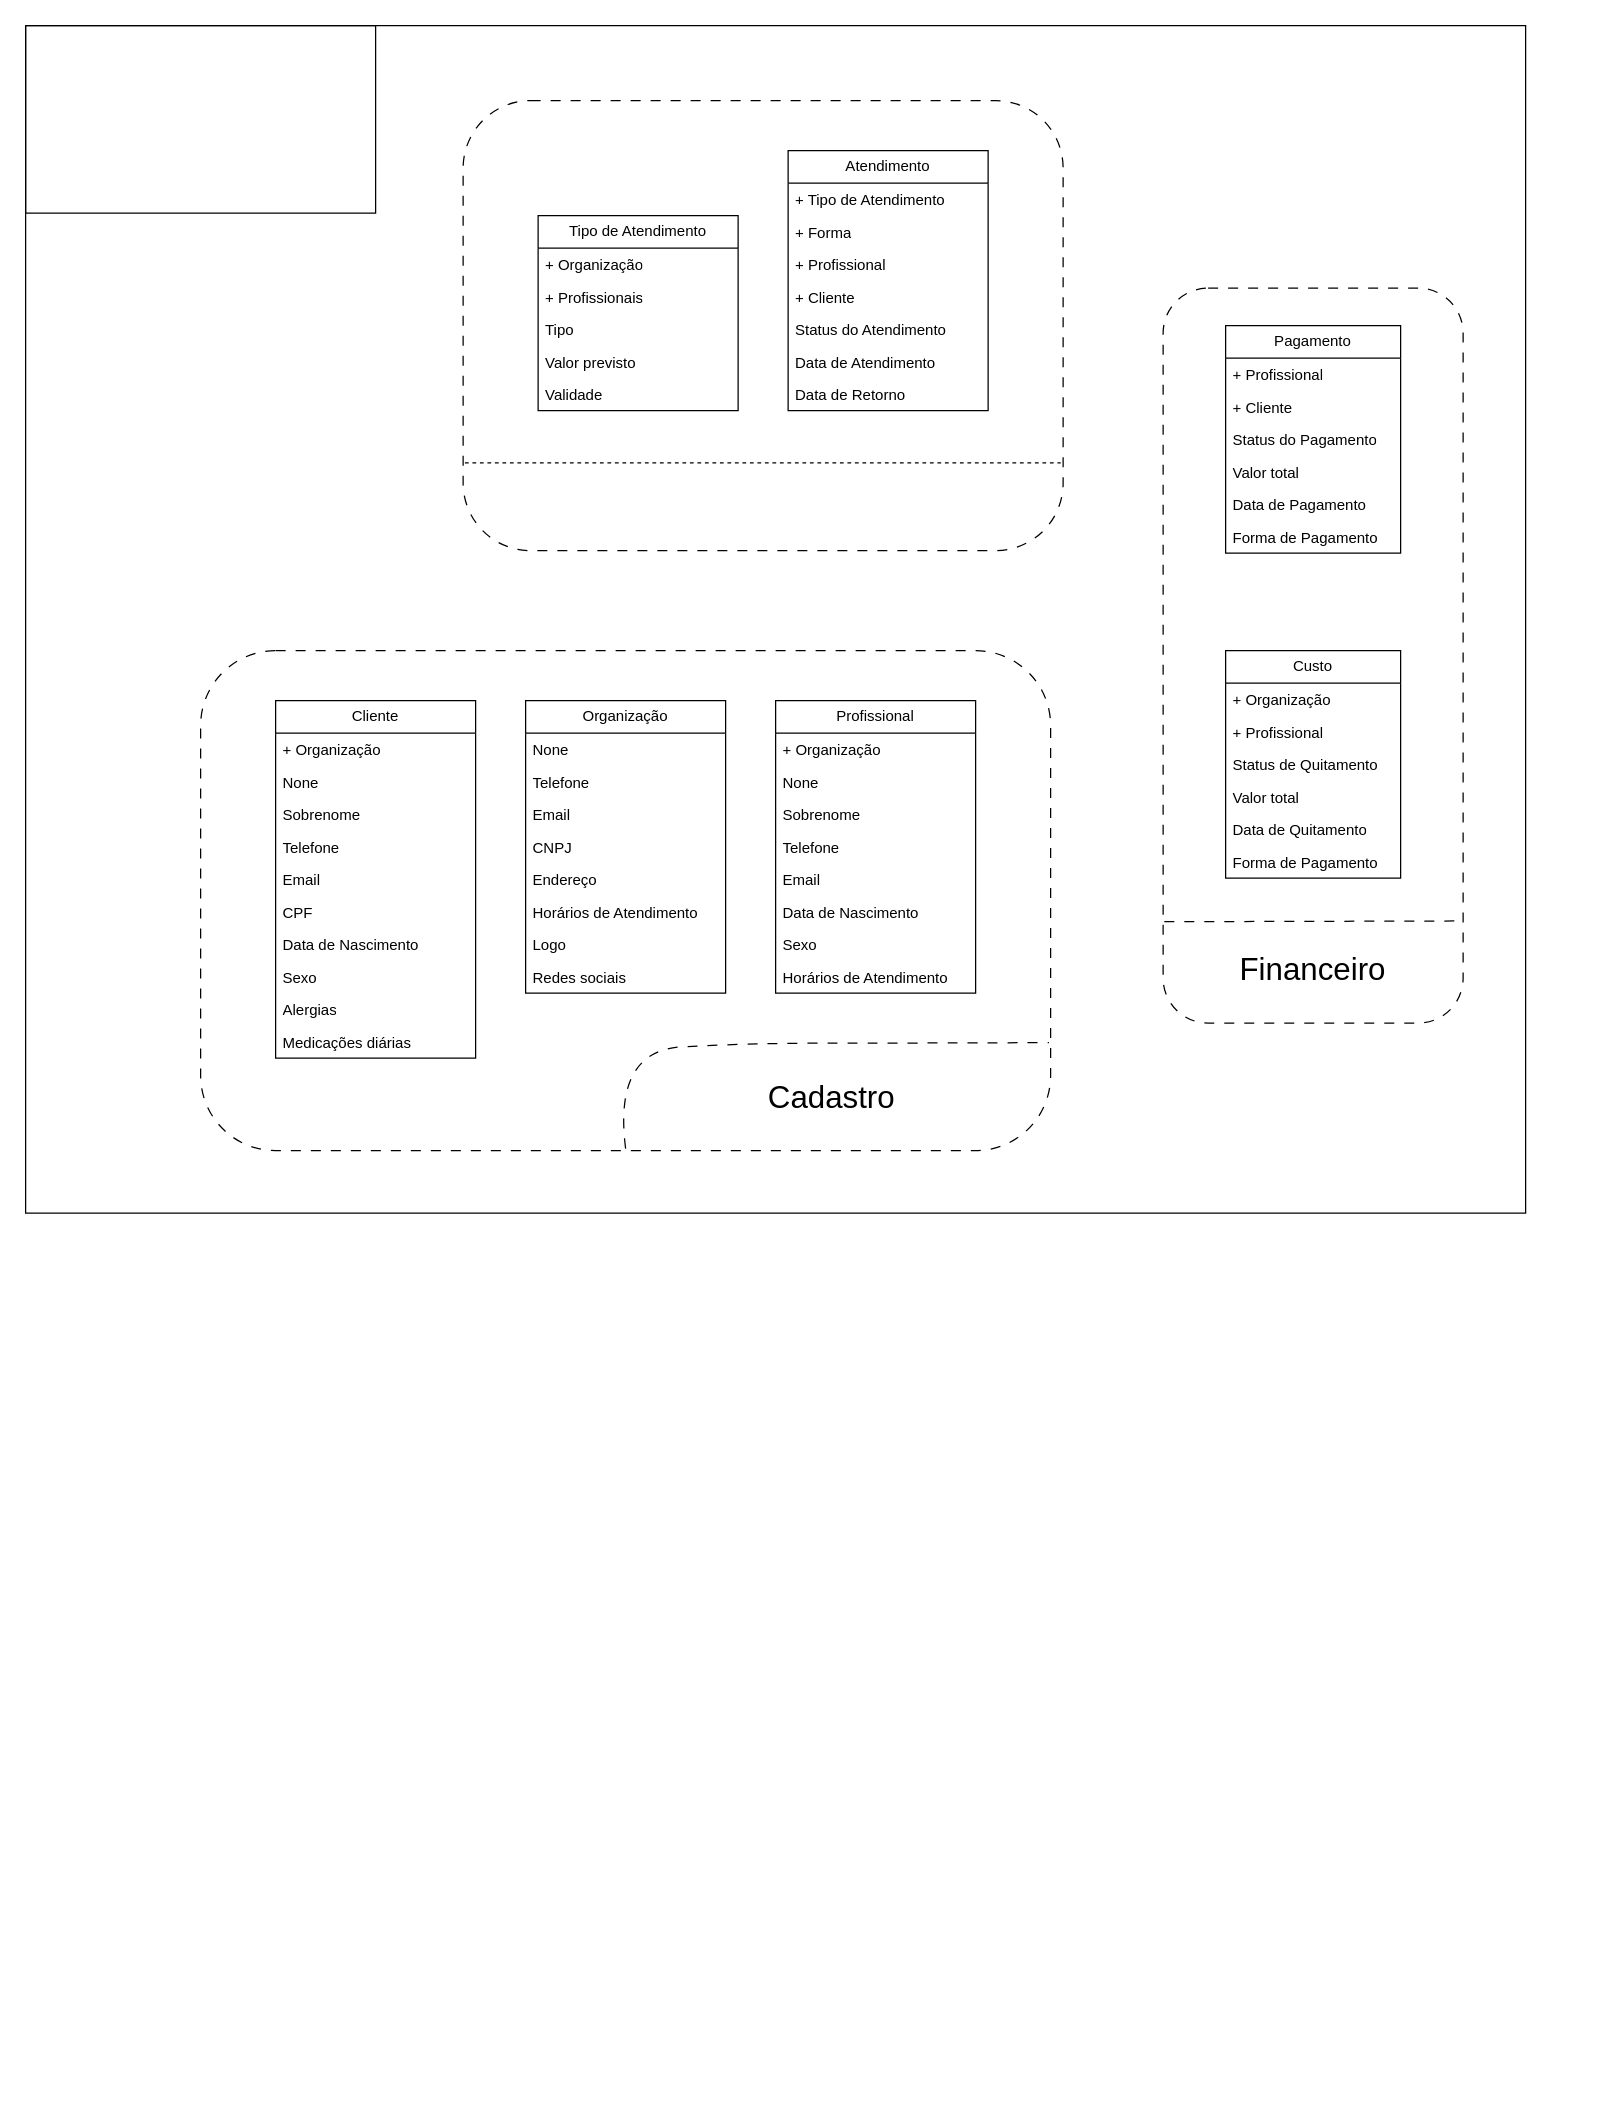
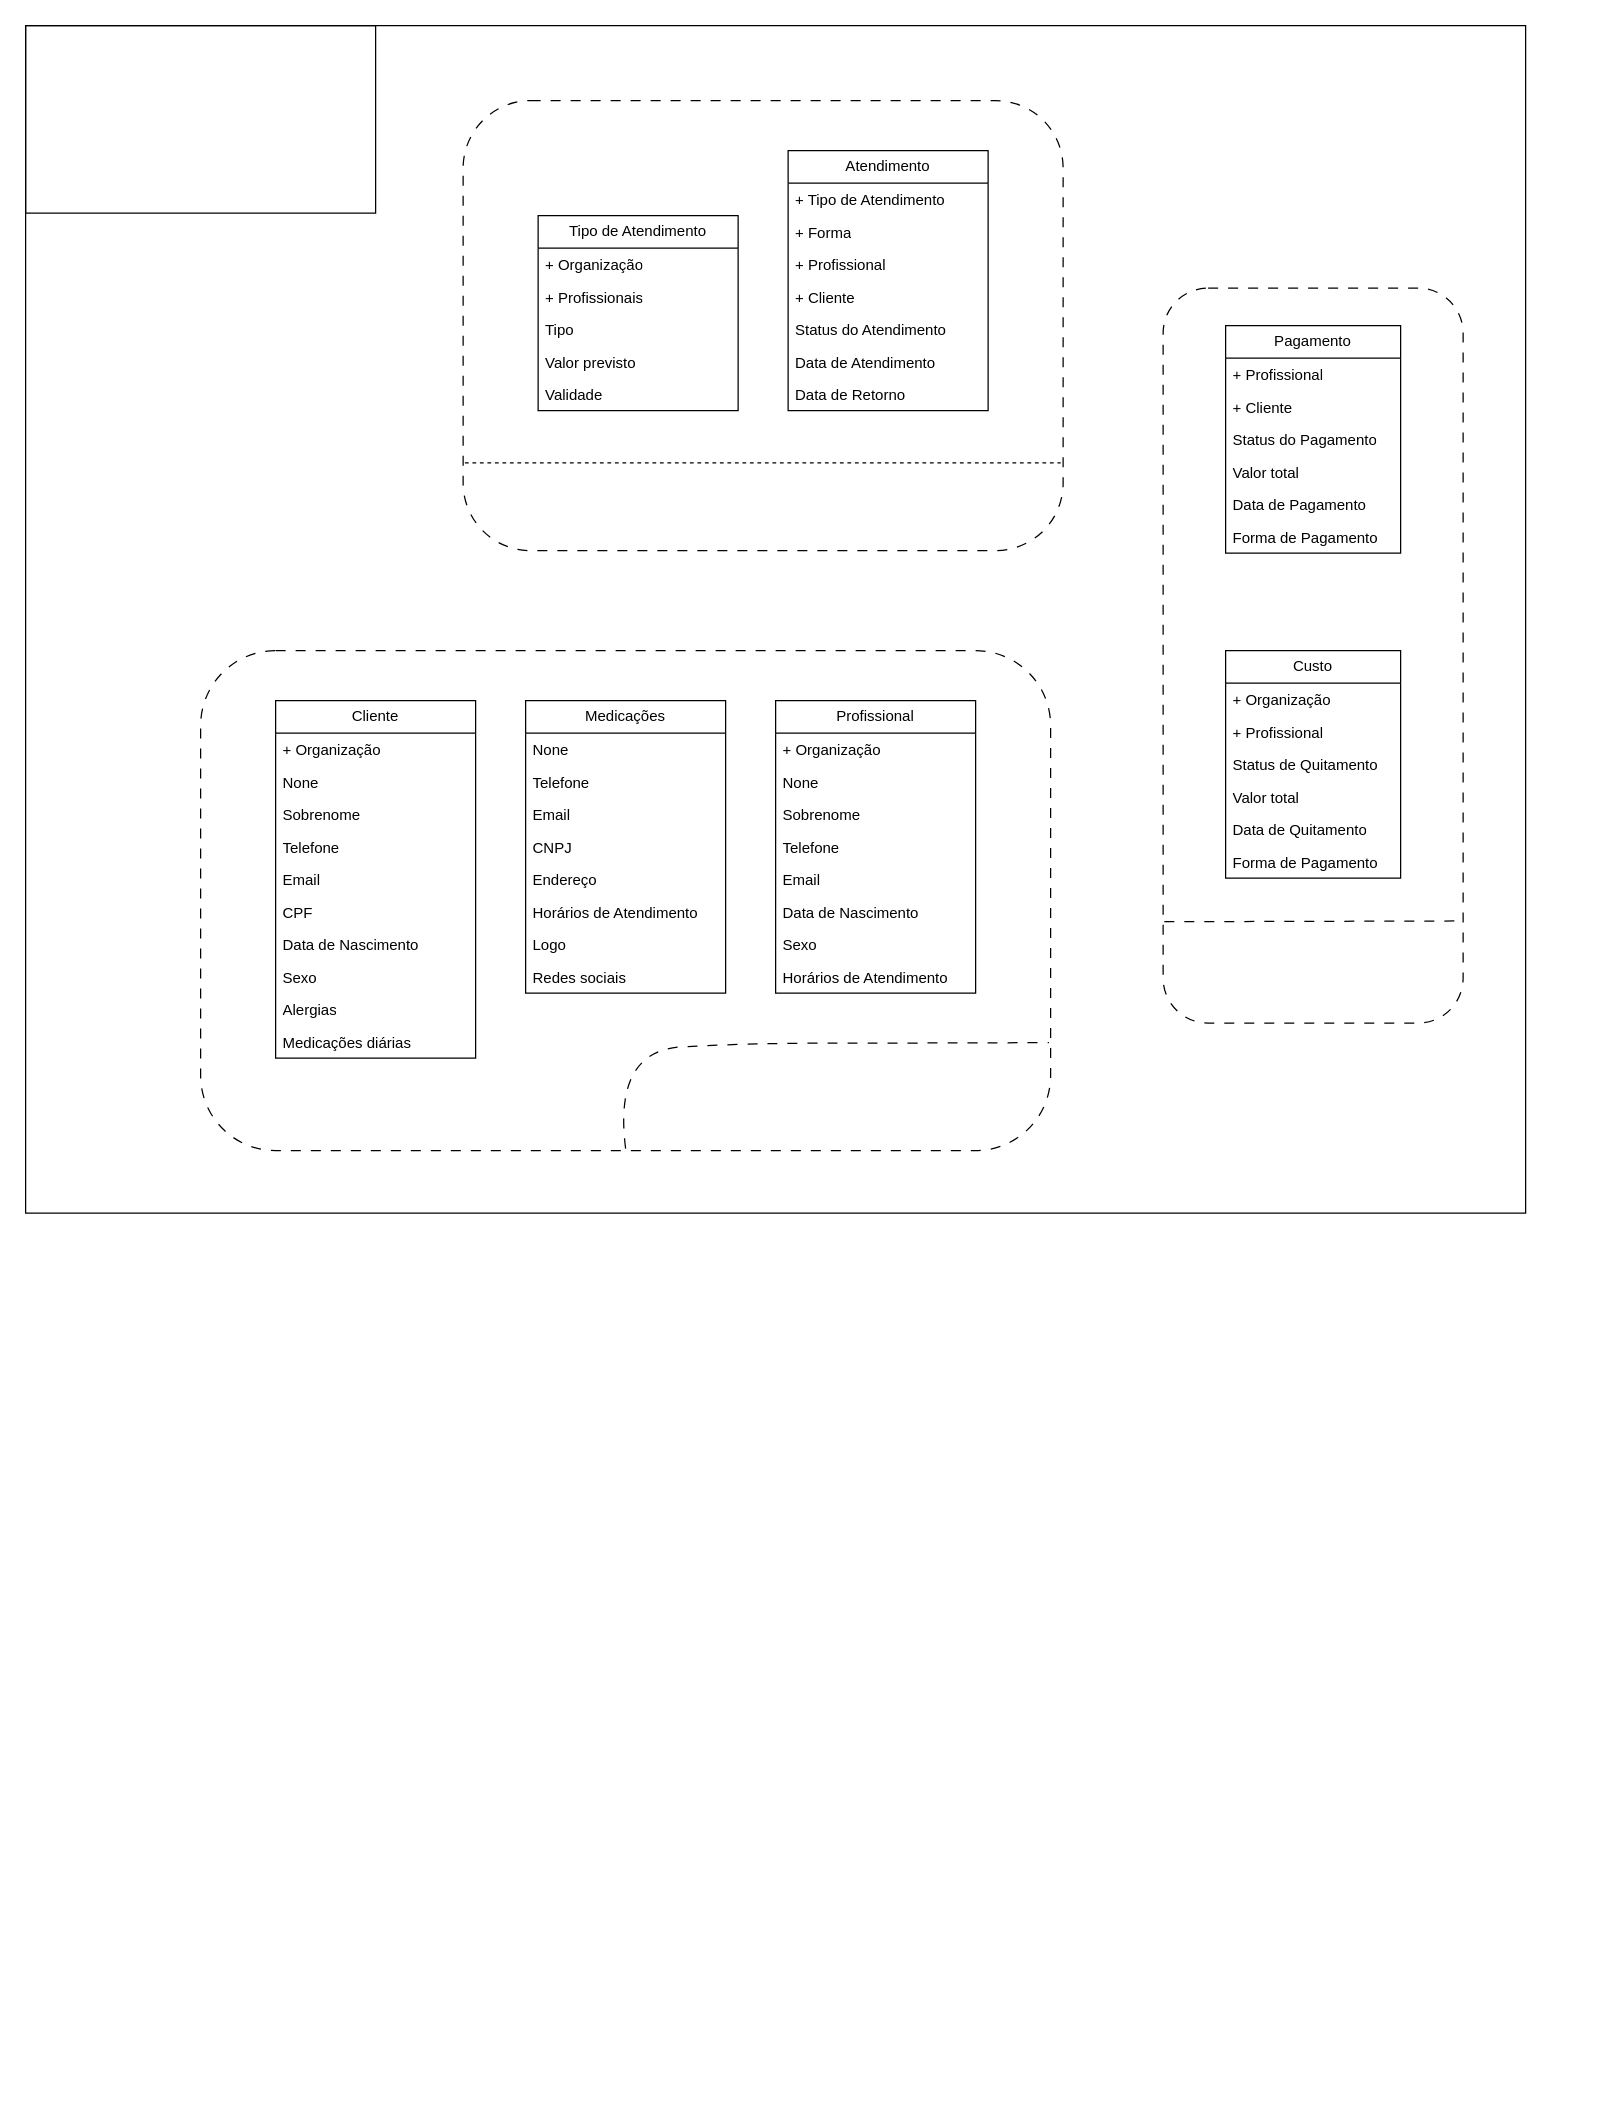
node "Organização": label "Organização" -> "Medicações"
node "Financeiro": removed
node "Cadastro": removed
